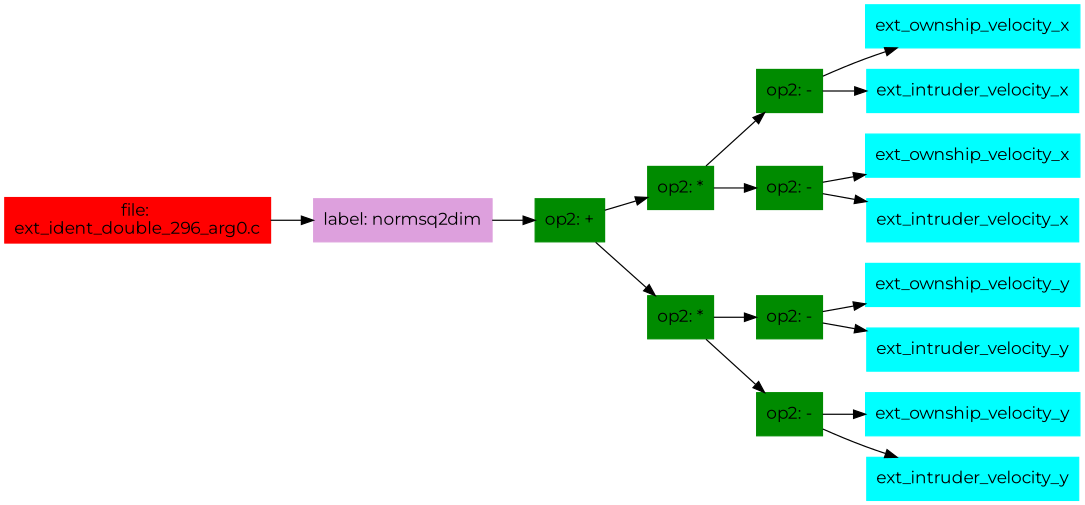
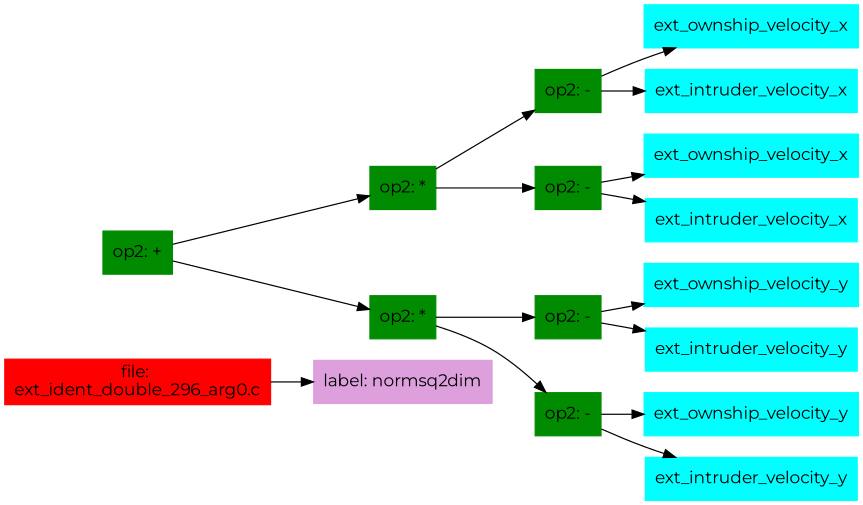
edge "label: normsq2dim" -> "op2: +": removed
